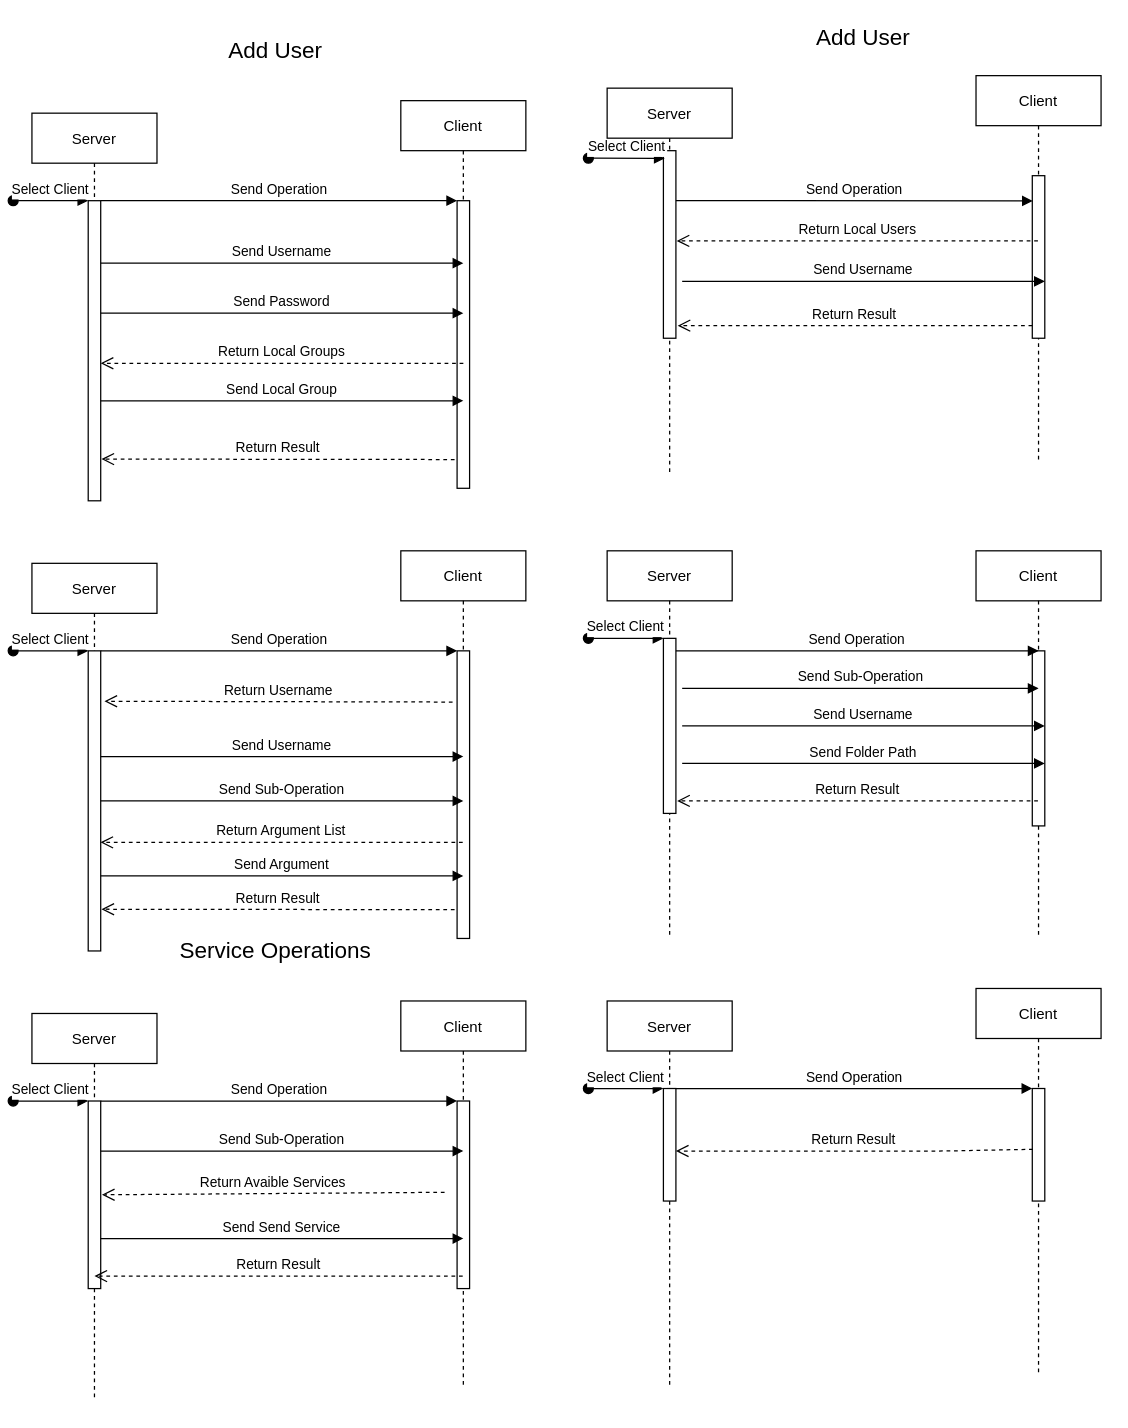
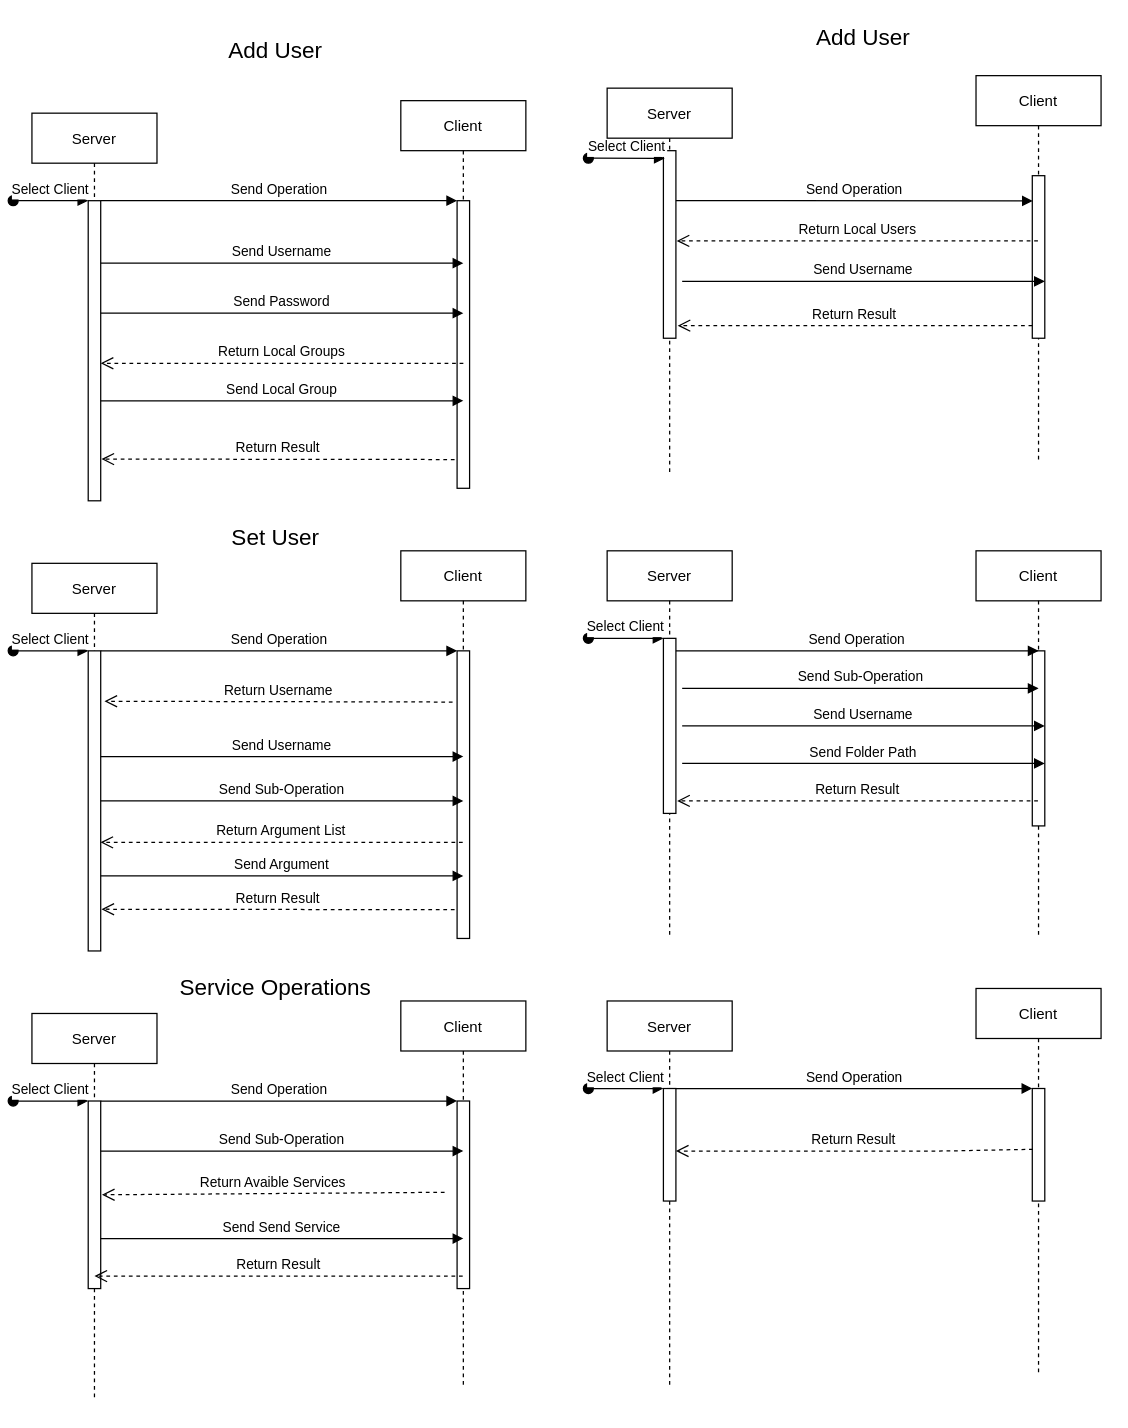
node "Set User": added
node "Service Operations": moved (276, 951) -> (276, 988)
